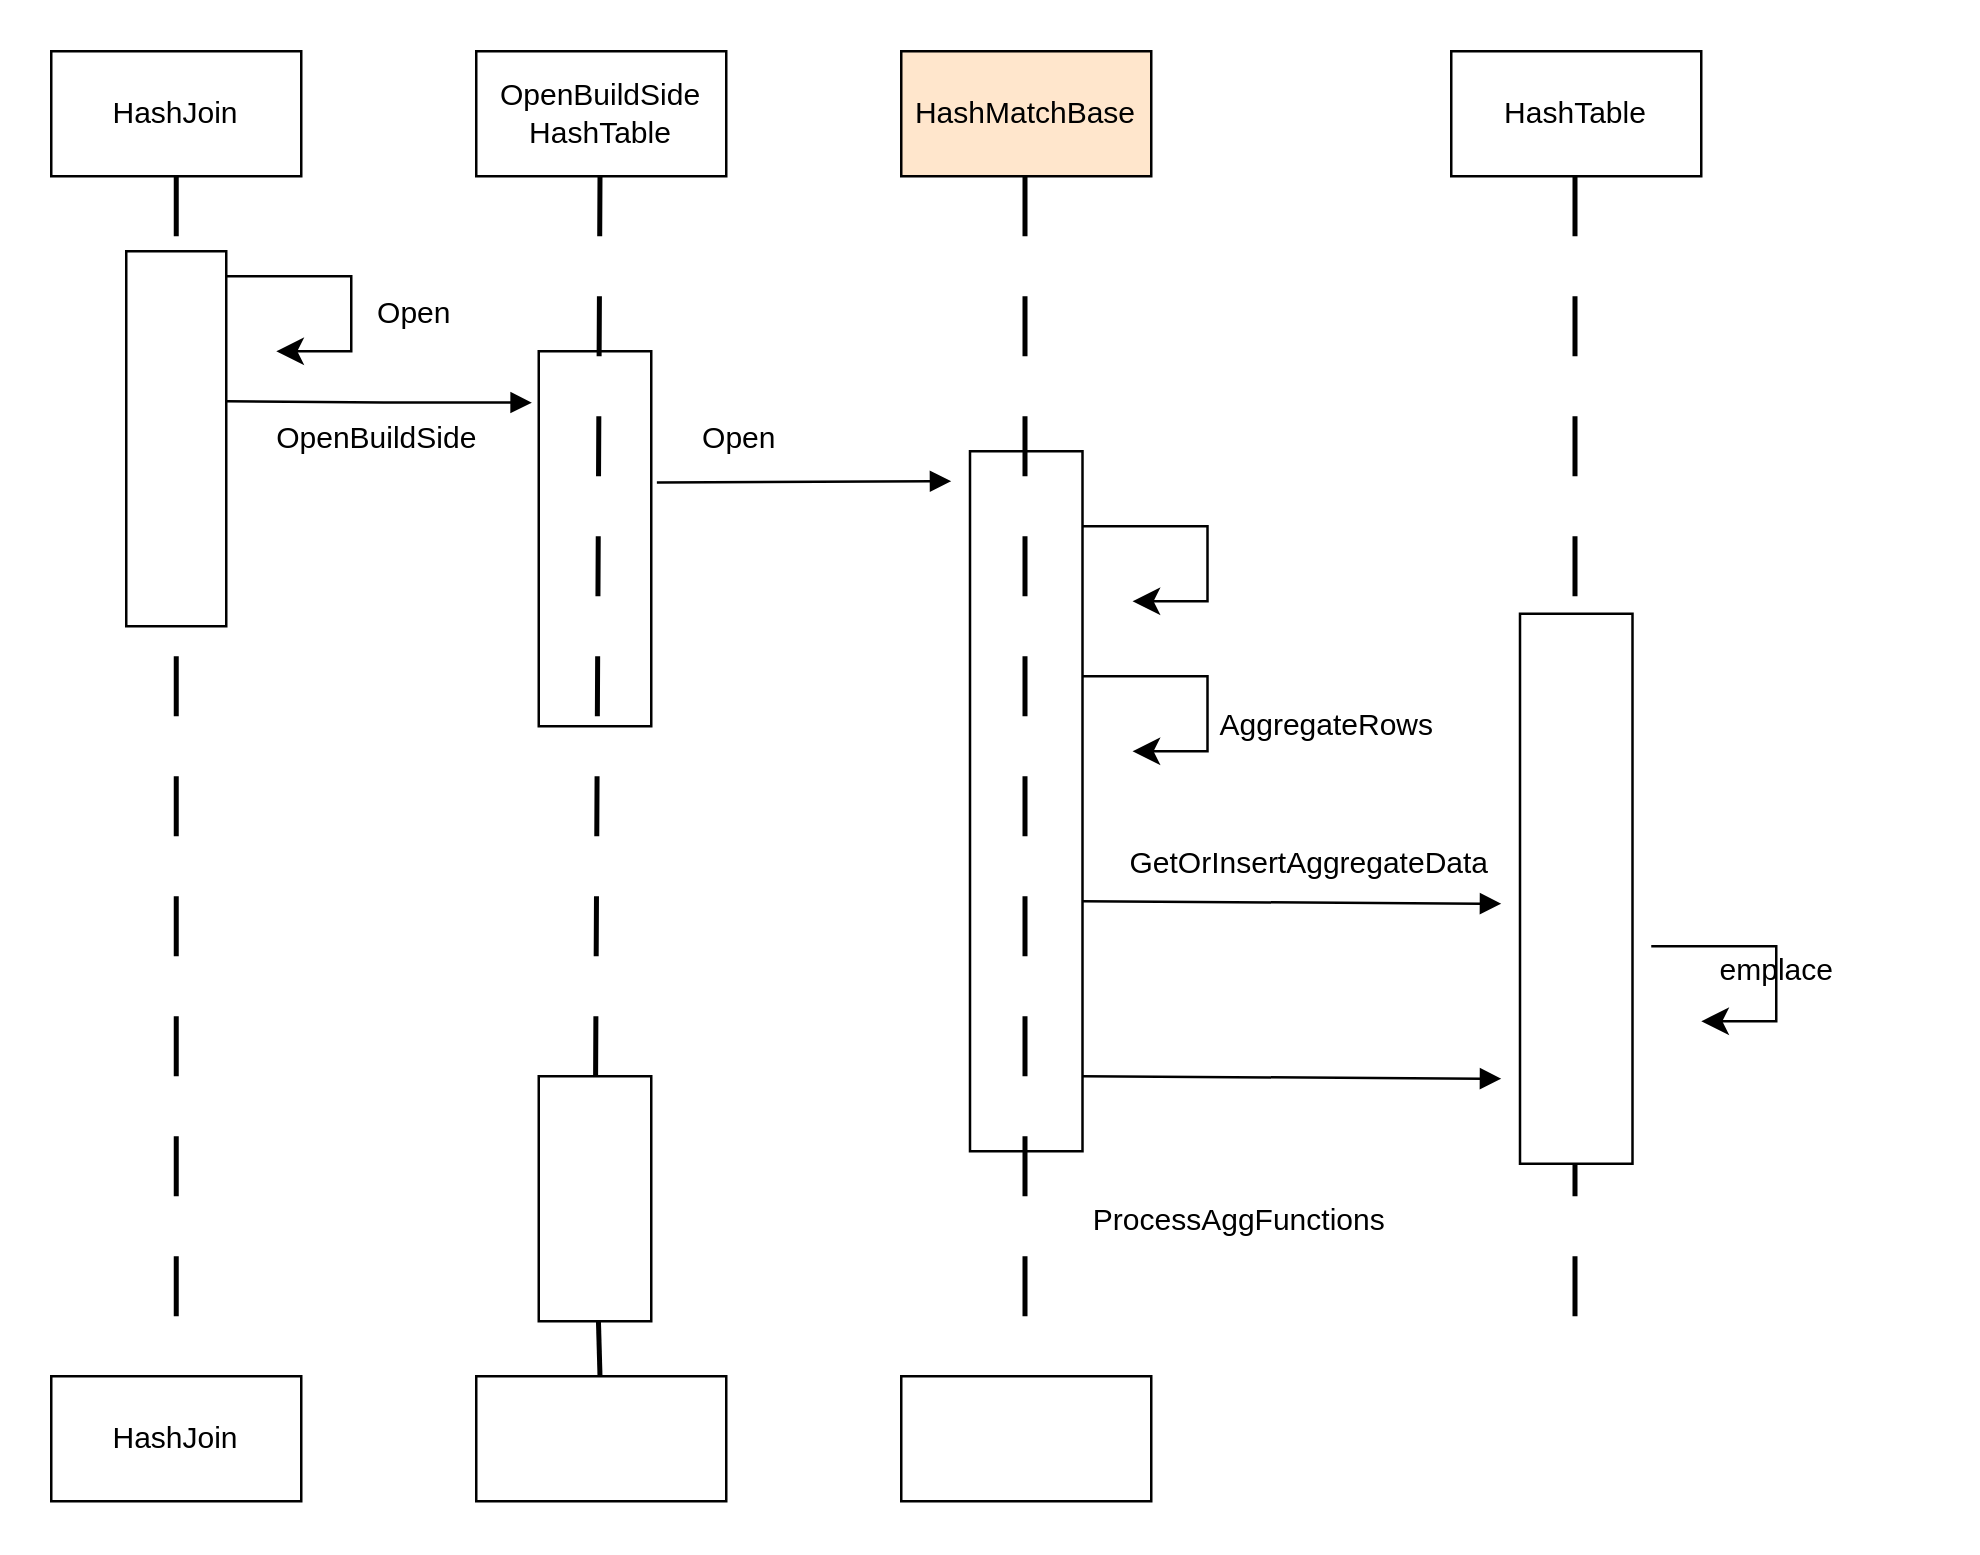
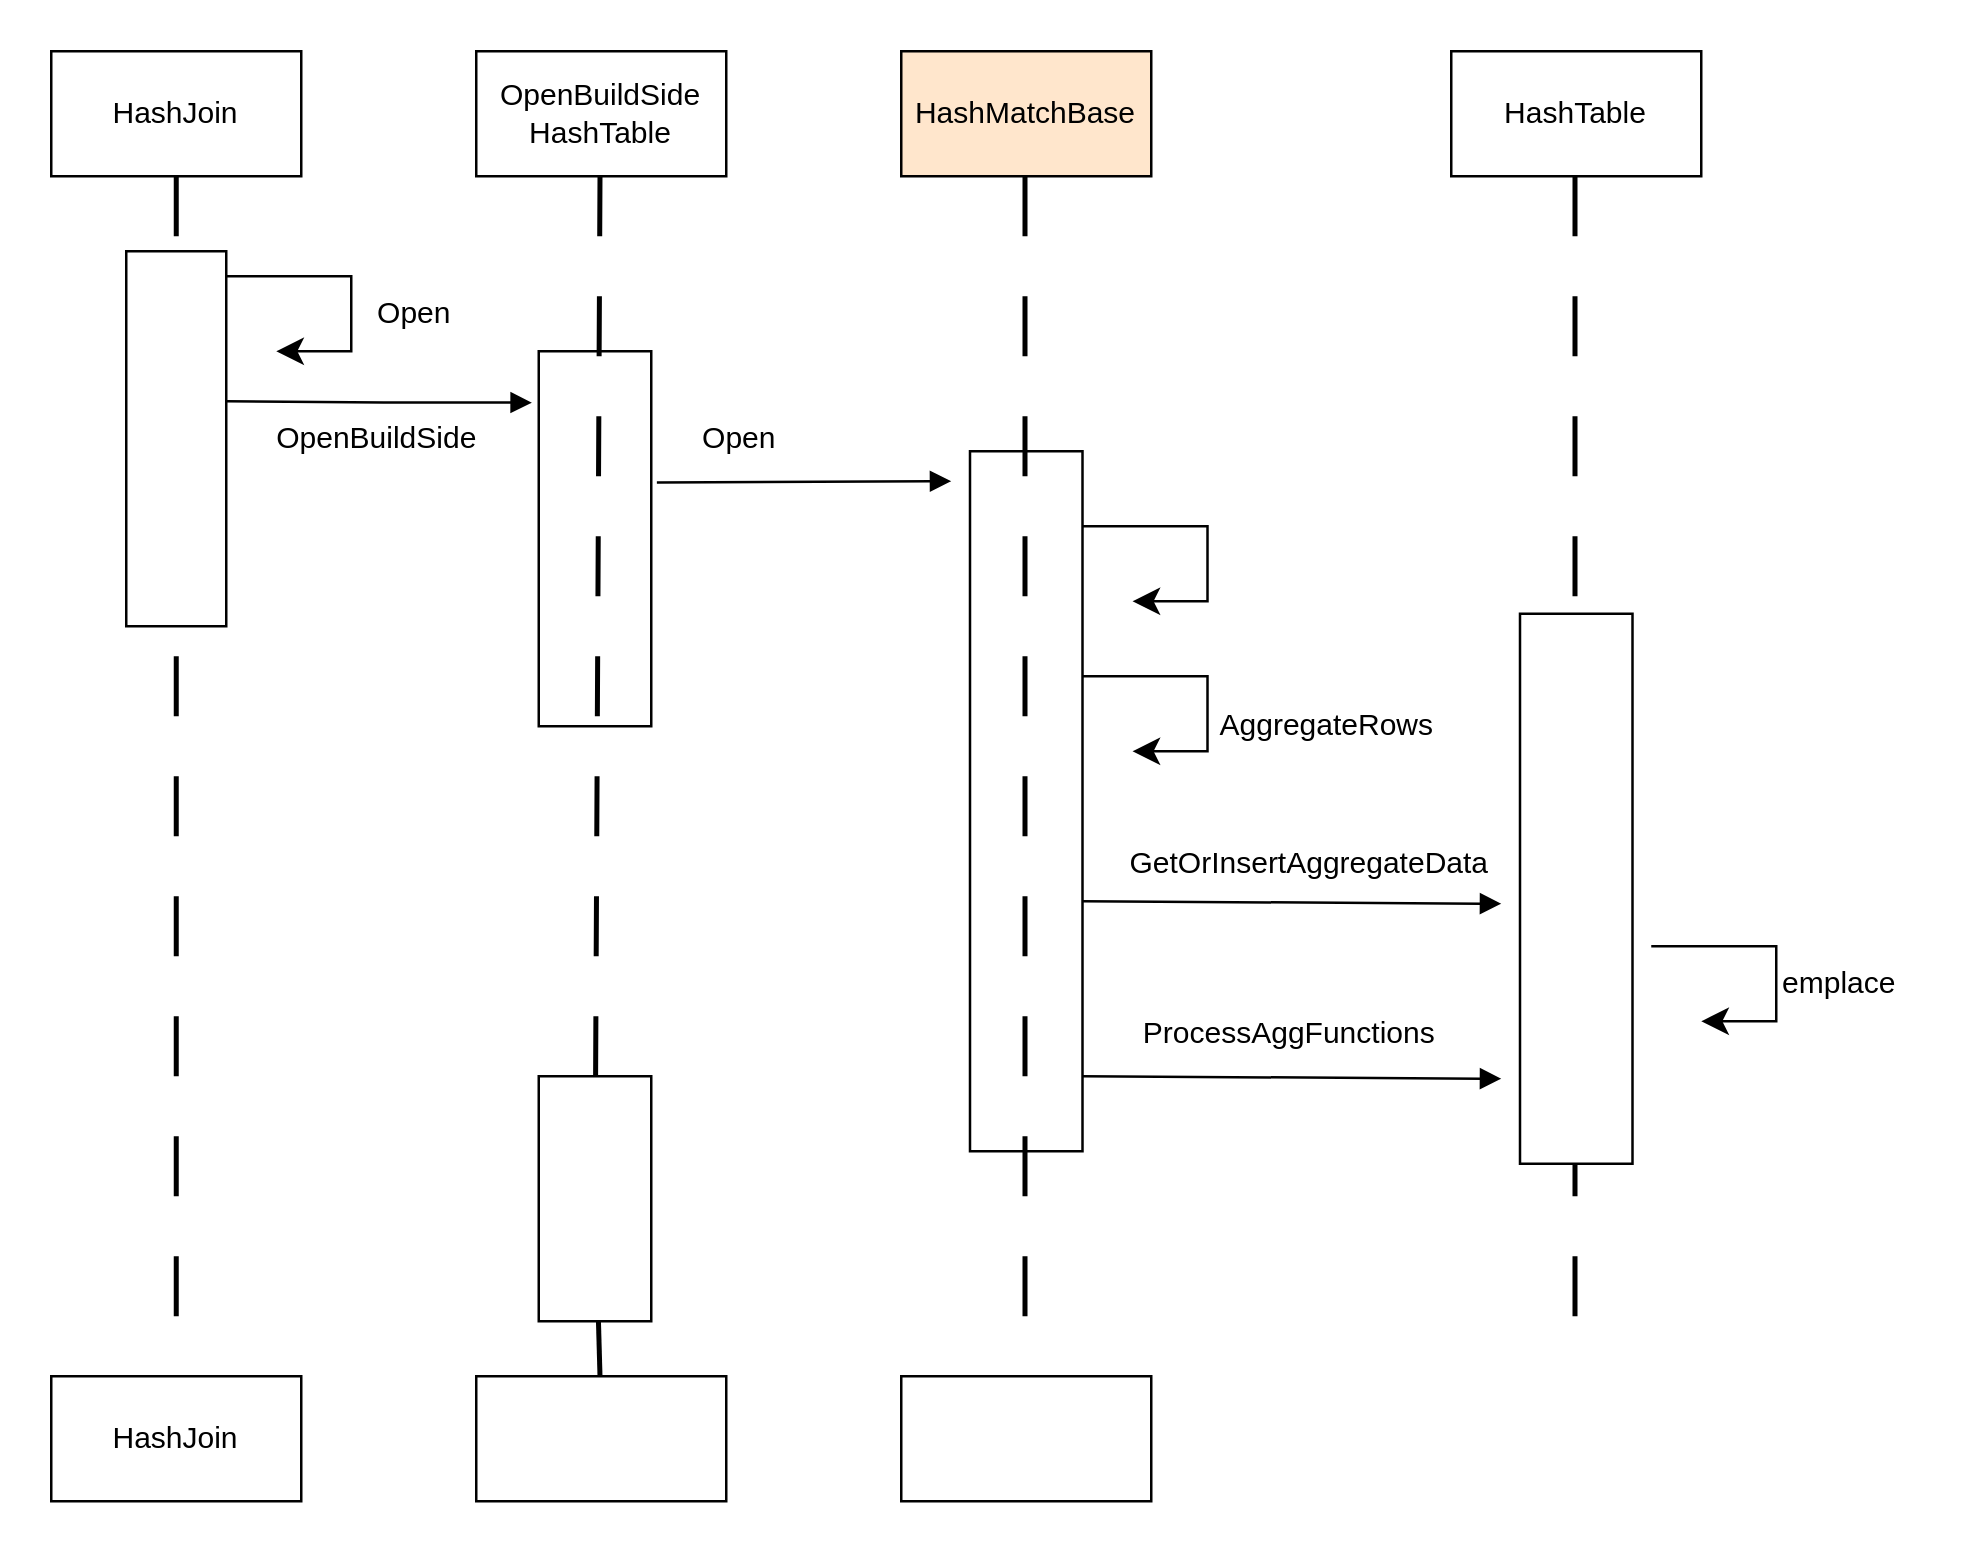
node "emplace": moved (1776, 971) -> (1839, 984)
node "ProcessAggFunctions": moved (1239, 1221) -> (1289, 1034)
